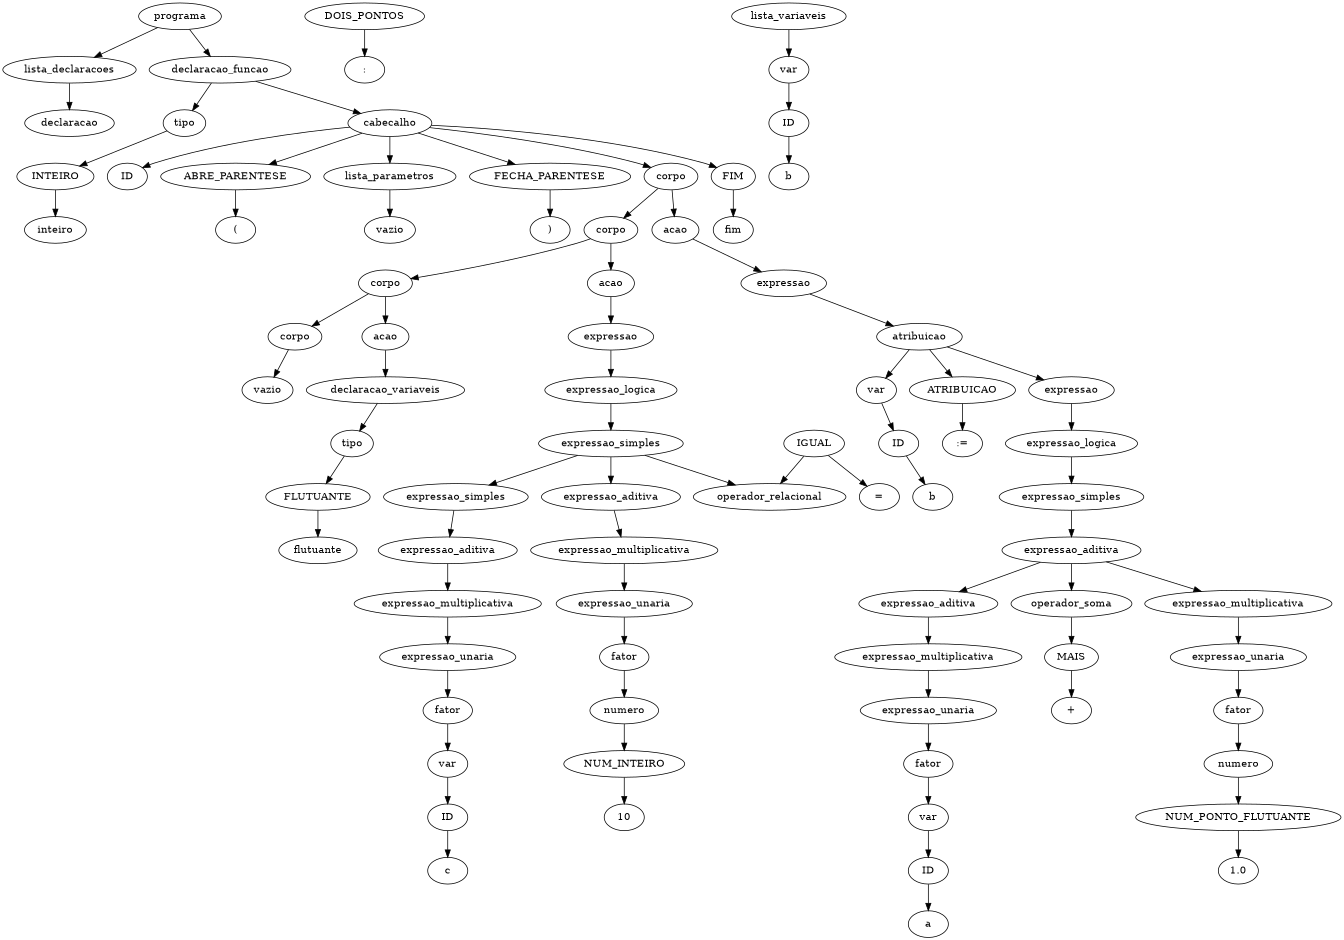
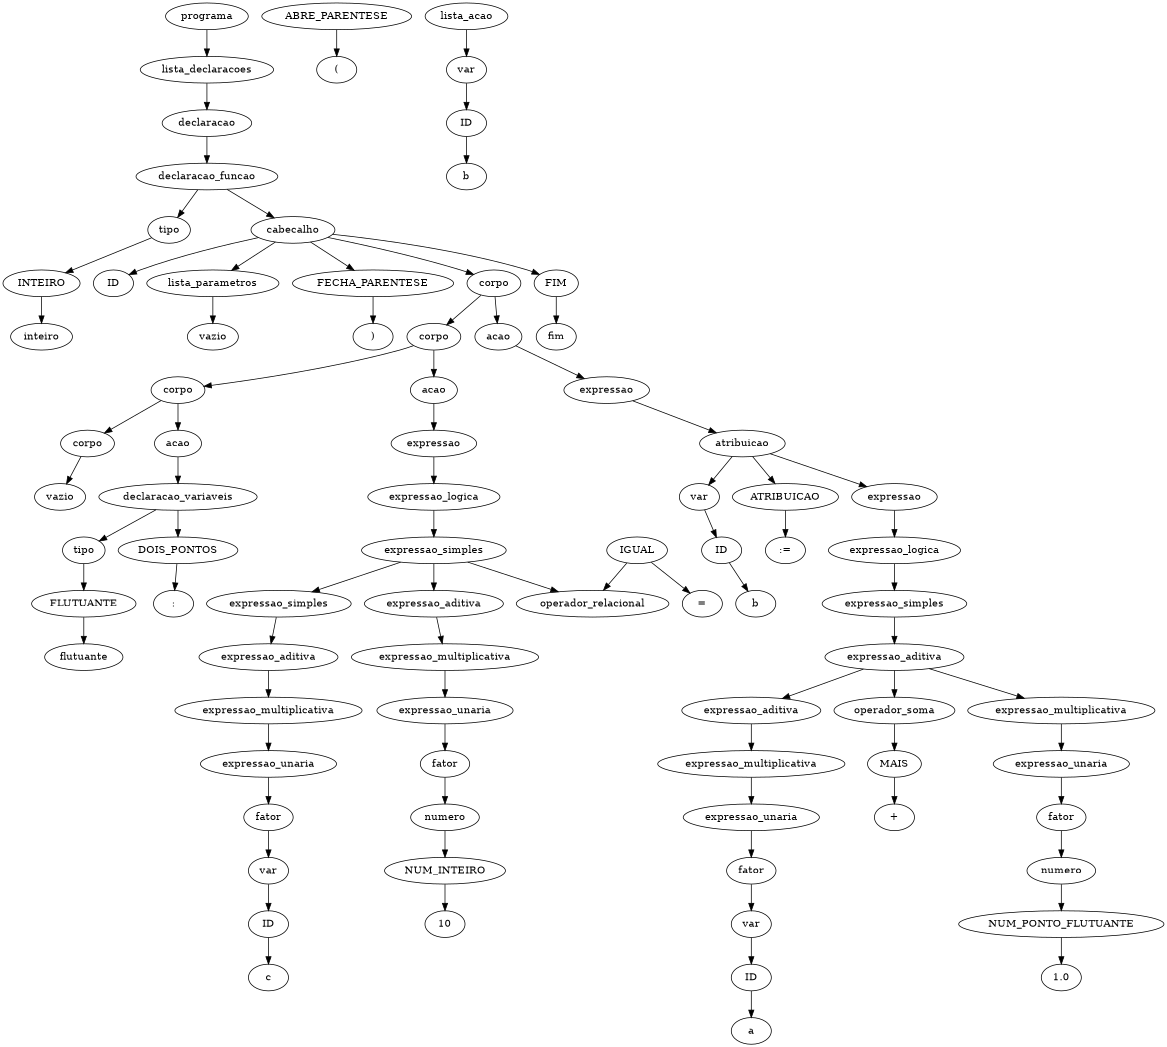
node "lista_variaveis": label "lista_variaveis" -> "lista_acao"
edge "programa" -> "declaracao_funcao": now "declaracao" -> "declaracao_funcao"
edge "cabecalho" -> "ABRE_PARENTESE": removed
edge "declaracao_variaveis" -> "DOIS_PONTOS": added
